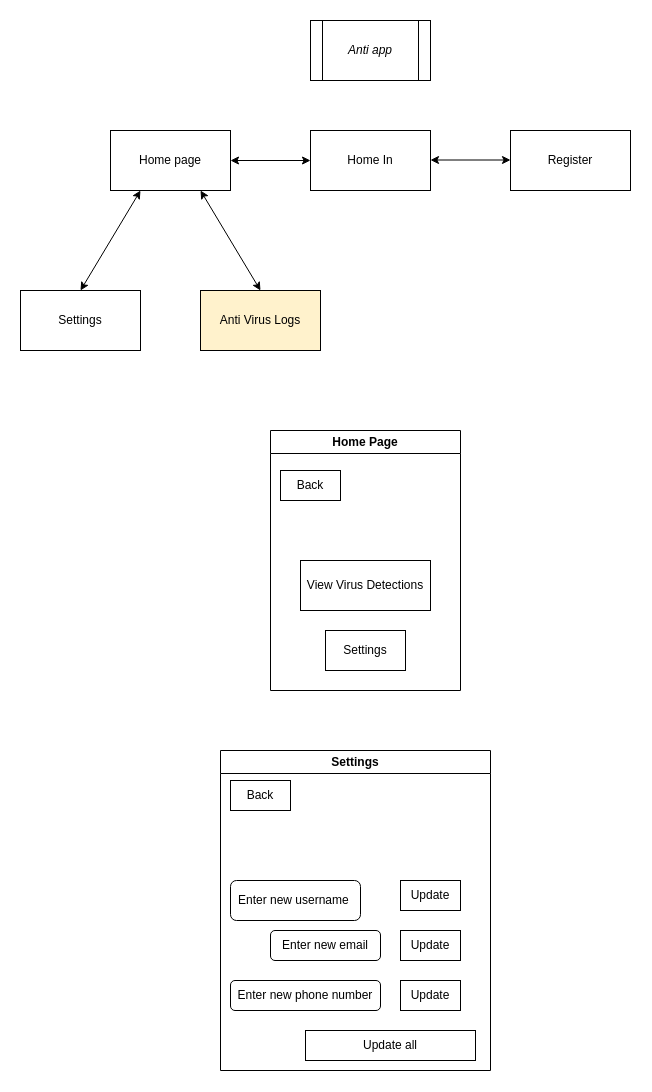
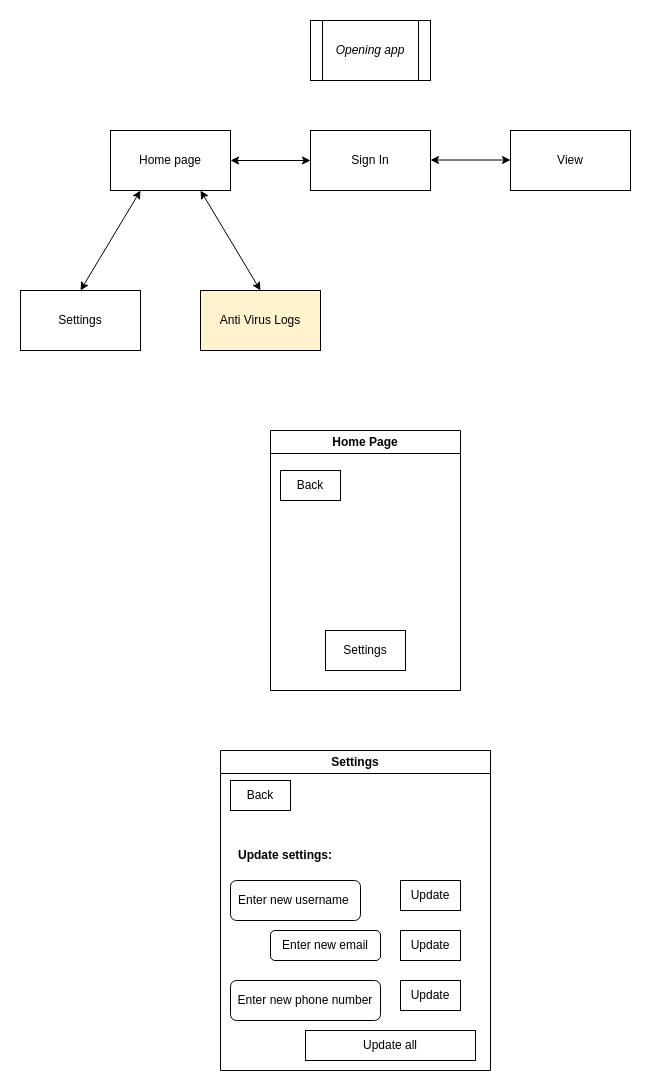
node "Anti app": label "Anti app" -> "Opening app"
node "Home In": label "Home In" -> "Sign In"
node "Register": label "Register" -> "View"
node "View Virus Detections": removed
node "Update settings:": added
node "Enter new phone number": size 150x30 -> 150x40
